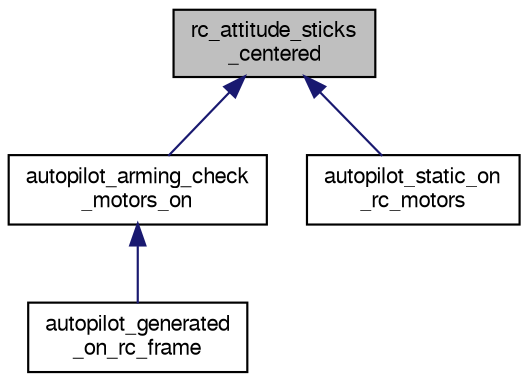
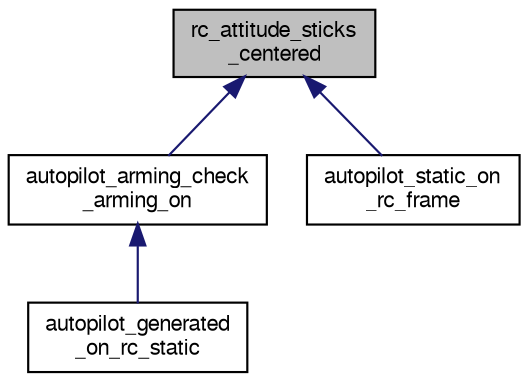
node "autopilot_arming_check _motors_on": label "autopilot_arming_check _motors_on" -> "autopilot_arming_check _arming_on"
node "autopilot_static_on _rc_motors": label "autopilot_static_on _rc_motors" -> "autopilot_static_on _rc_frame"
node "autopilot_generated _on_rc_frame": label "autopilot_generated _on_rc_frame" -> "autopilot_generated _on_rc_static"
